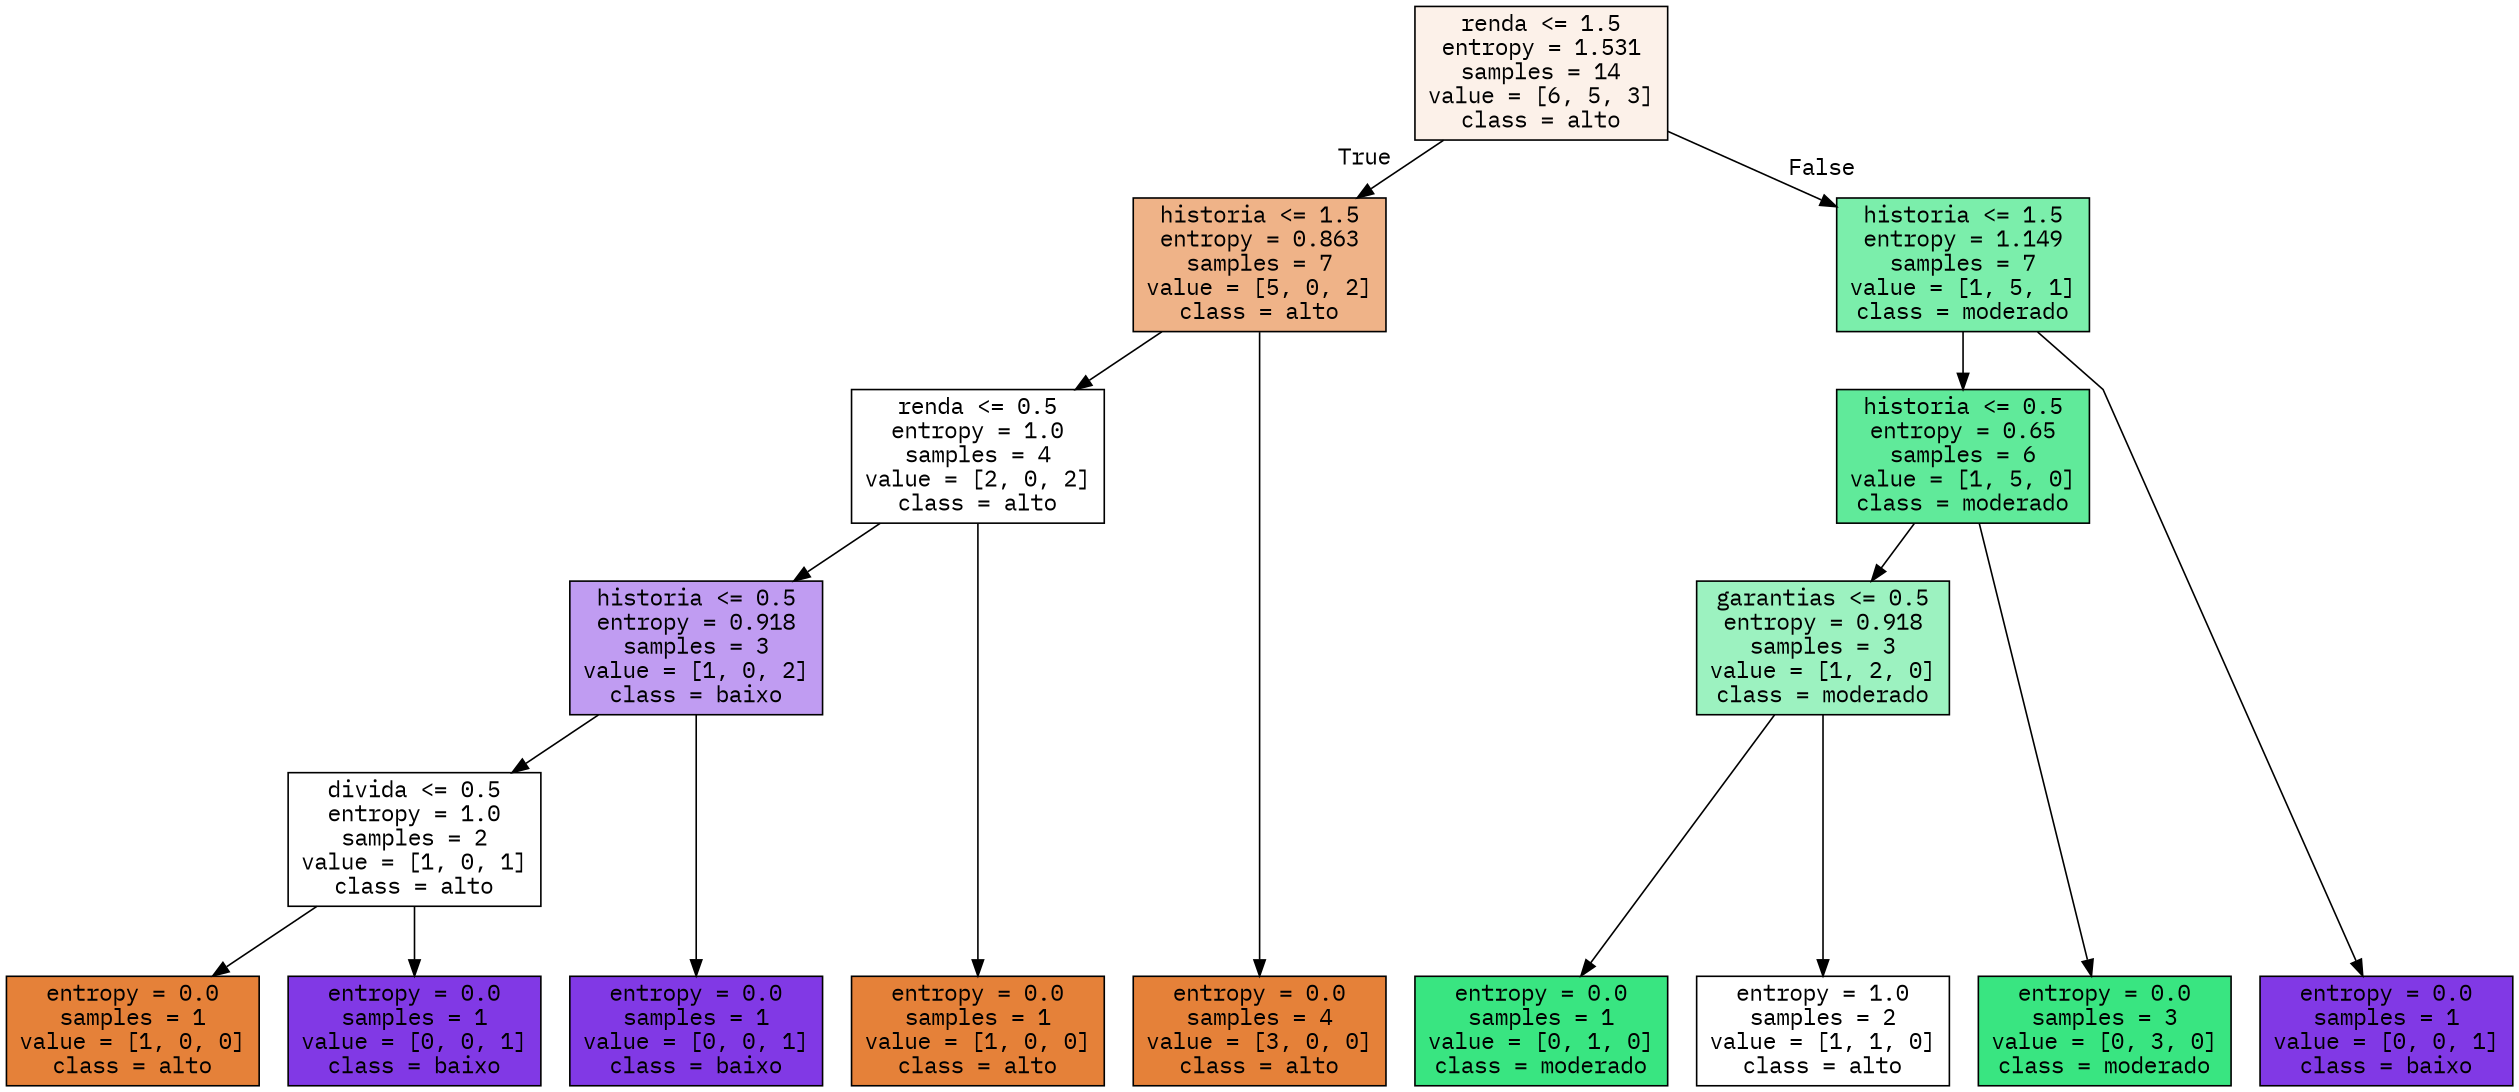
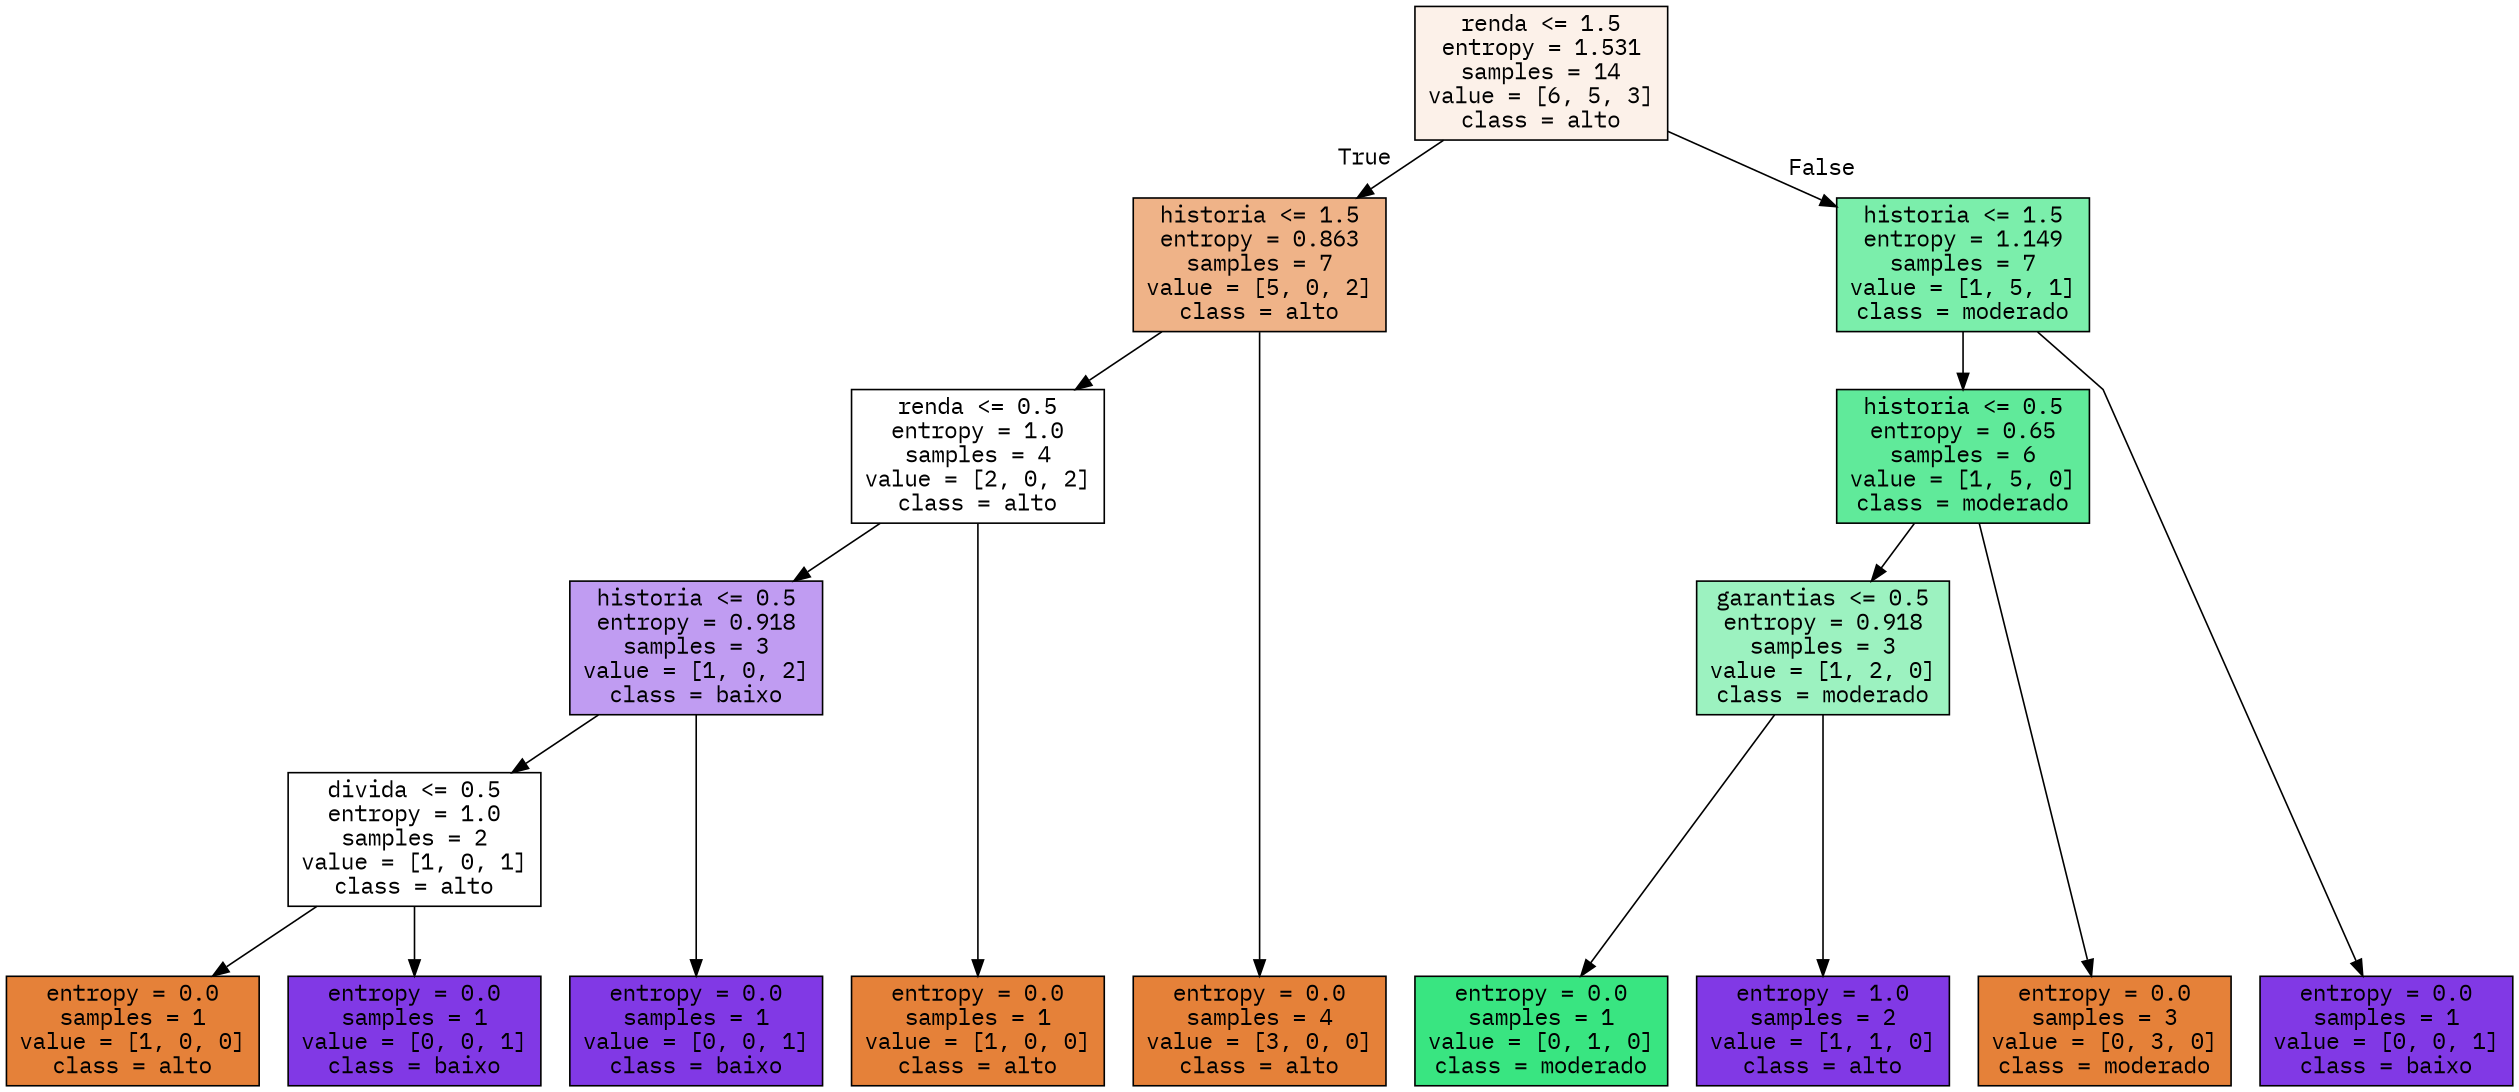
node "entropy = 1.0 samples = 2 value = [1, 1, 0] class = alto": fillcolor #e5813900 -> #8139e5ff
node "entropy = 0.0 samples = 3 value = [0, 3, 0] class = moderado": fillcolor #39e581ff -> #e58139ff
